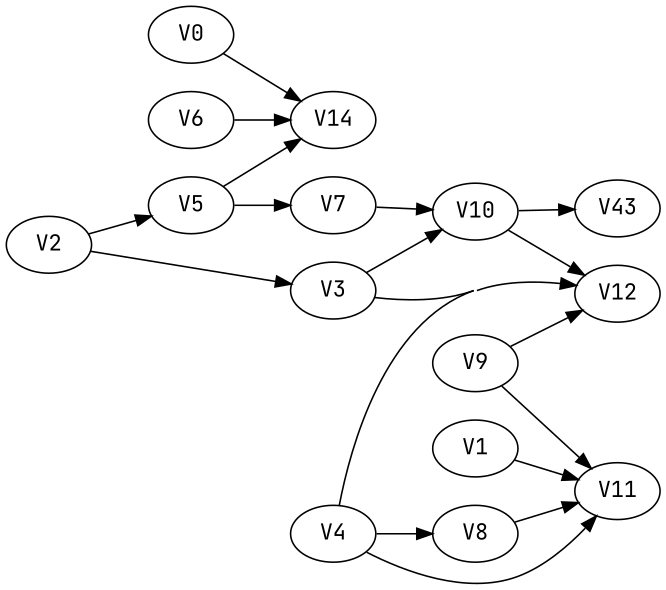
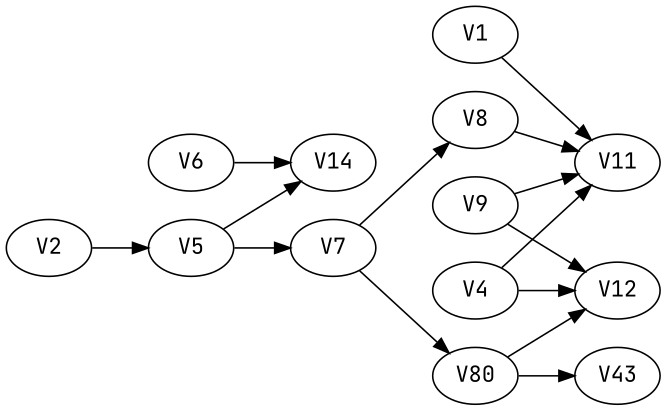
node "V0": removed
node "V10": label "V10" -> "V80"
node "V3": removed
edge "V4" -> "V8": now "V7" -> "V8"
